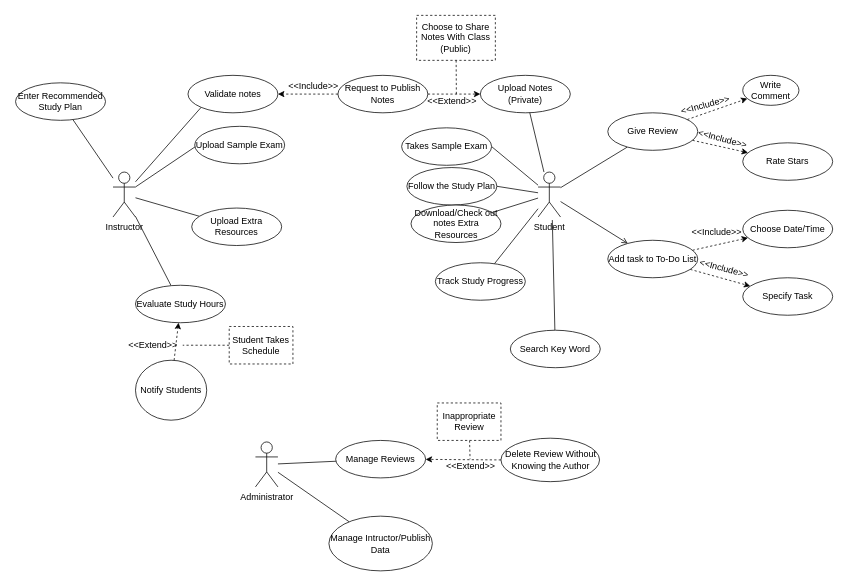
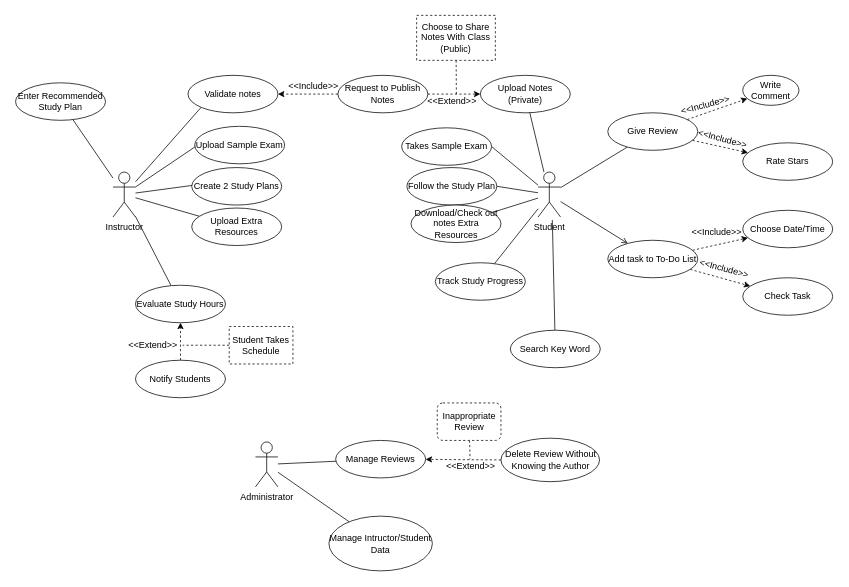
node "Create 2 Study Plans": added
edge "Create 2 Study Plans" -- "Instructor": added
node "Specify Task": label "Specify Task" -> "Check Task"
node "Notify Students": size 71x60 -> 90x38
node "Inappropriate Review": shape rectangle -> rounded rectangle
node "Manage Intructor/Publish Data": label "Manage Intructor/Publish Data" -> "Manage Intructor/Student Data"
